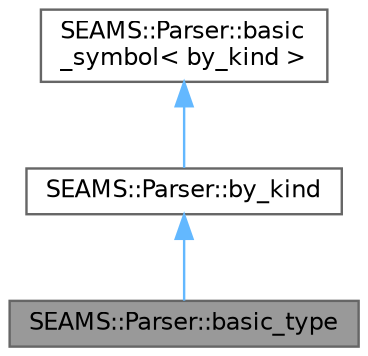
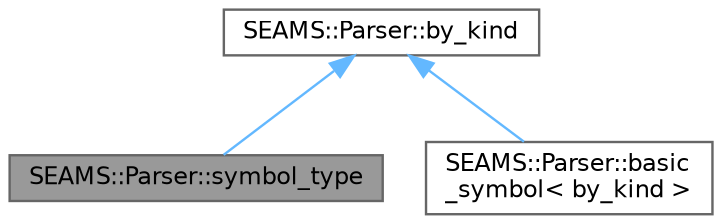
edge "SEAMS::Parser::by_kind" -> "SEAMS::Parser::basic _symbol< by_kind >": reversed
node "SEAMS::Parser::basic_type": label "SEAMS::Parser::basic_type" -> "SEAMS::Parser::symbol_type"
